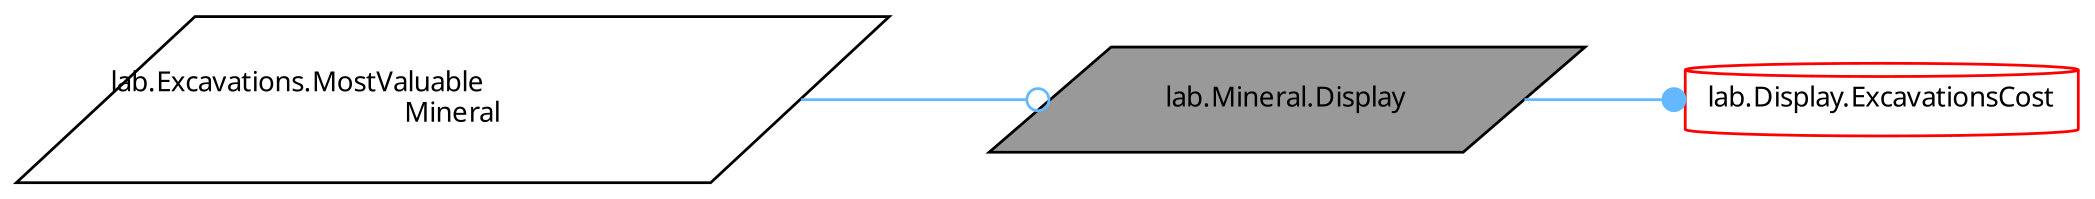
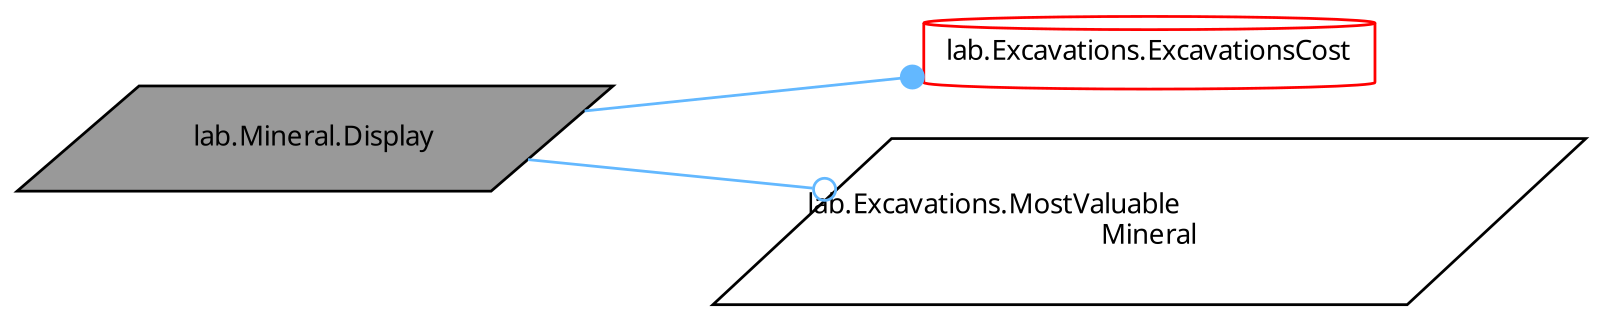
edge "lab.Excavations.MostValuable Mineral" -> "lab.Mineral.Display": reversed
node "lab.Display.ExcavationsCost": label "lab.Display.ExcavationsCost" -> "lab.Excavations.ExcavationsCost"
